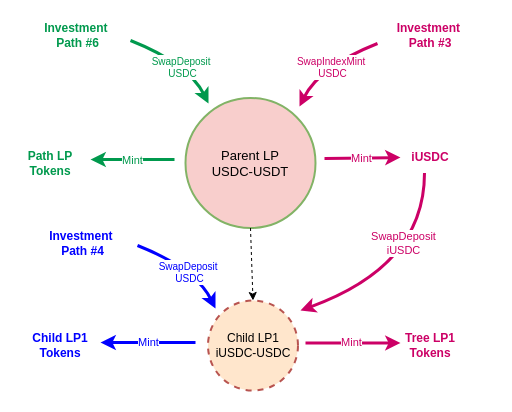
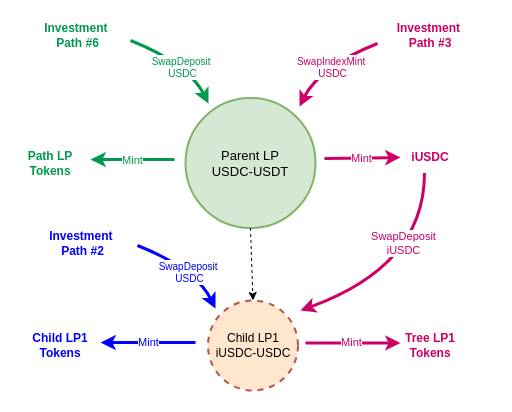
node "Parent LP USDC-USDT": fillcolor #f8cecc -> #d5e8d4
node "Investment Path #4": label "Investment Path #4" -> "Investment Path #2"
